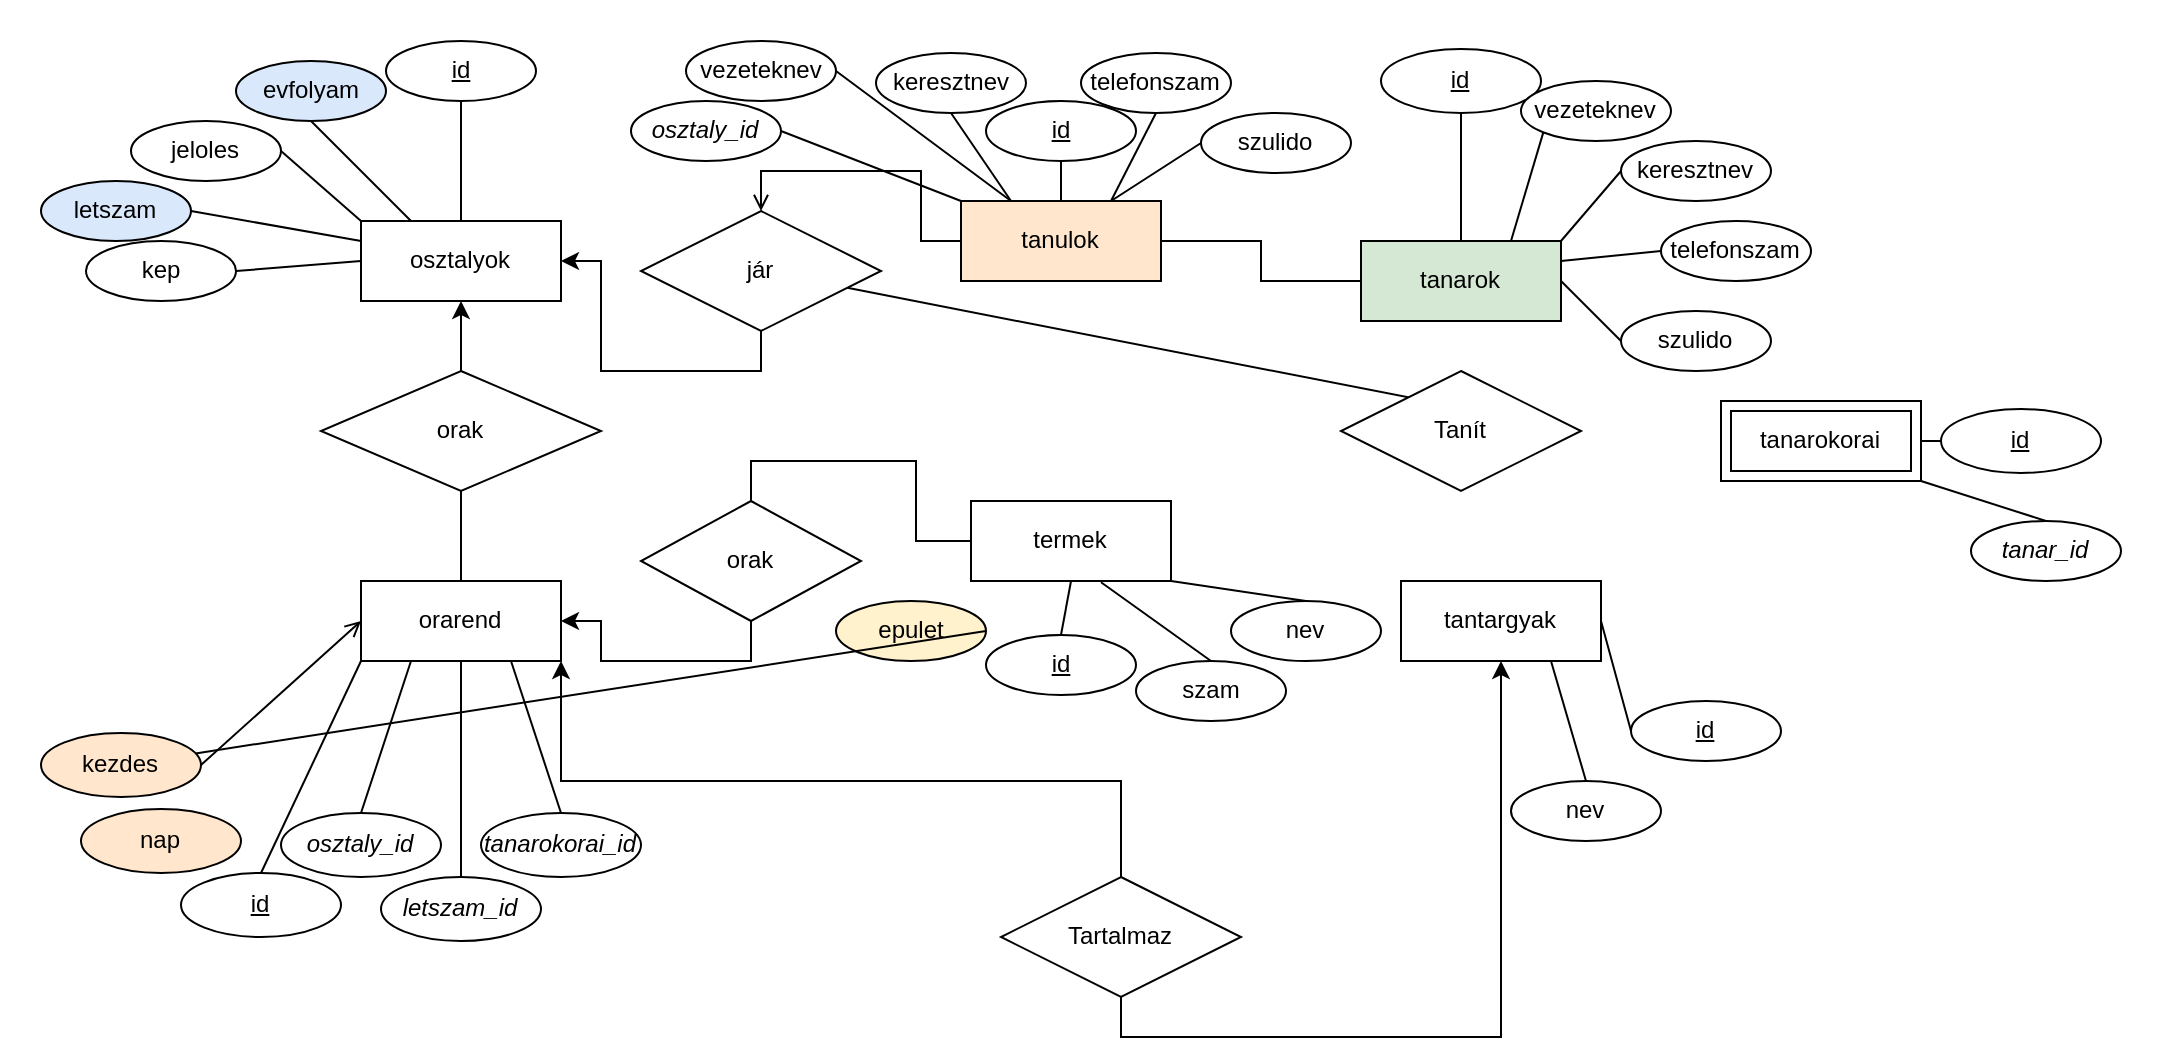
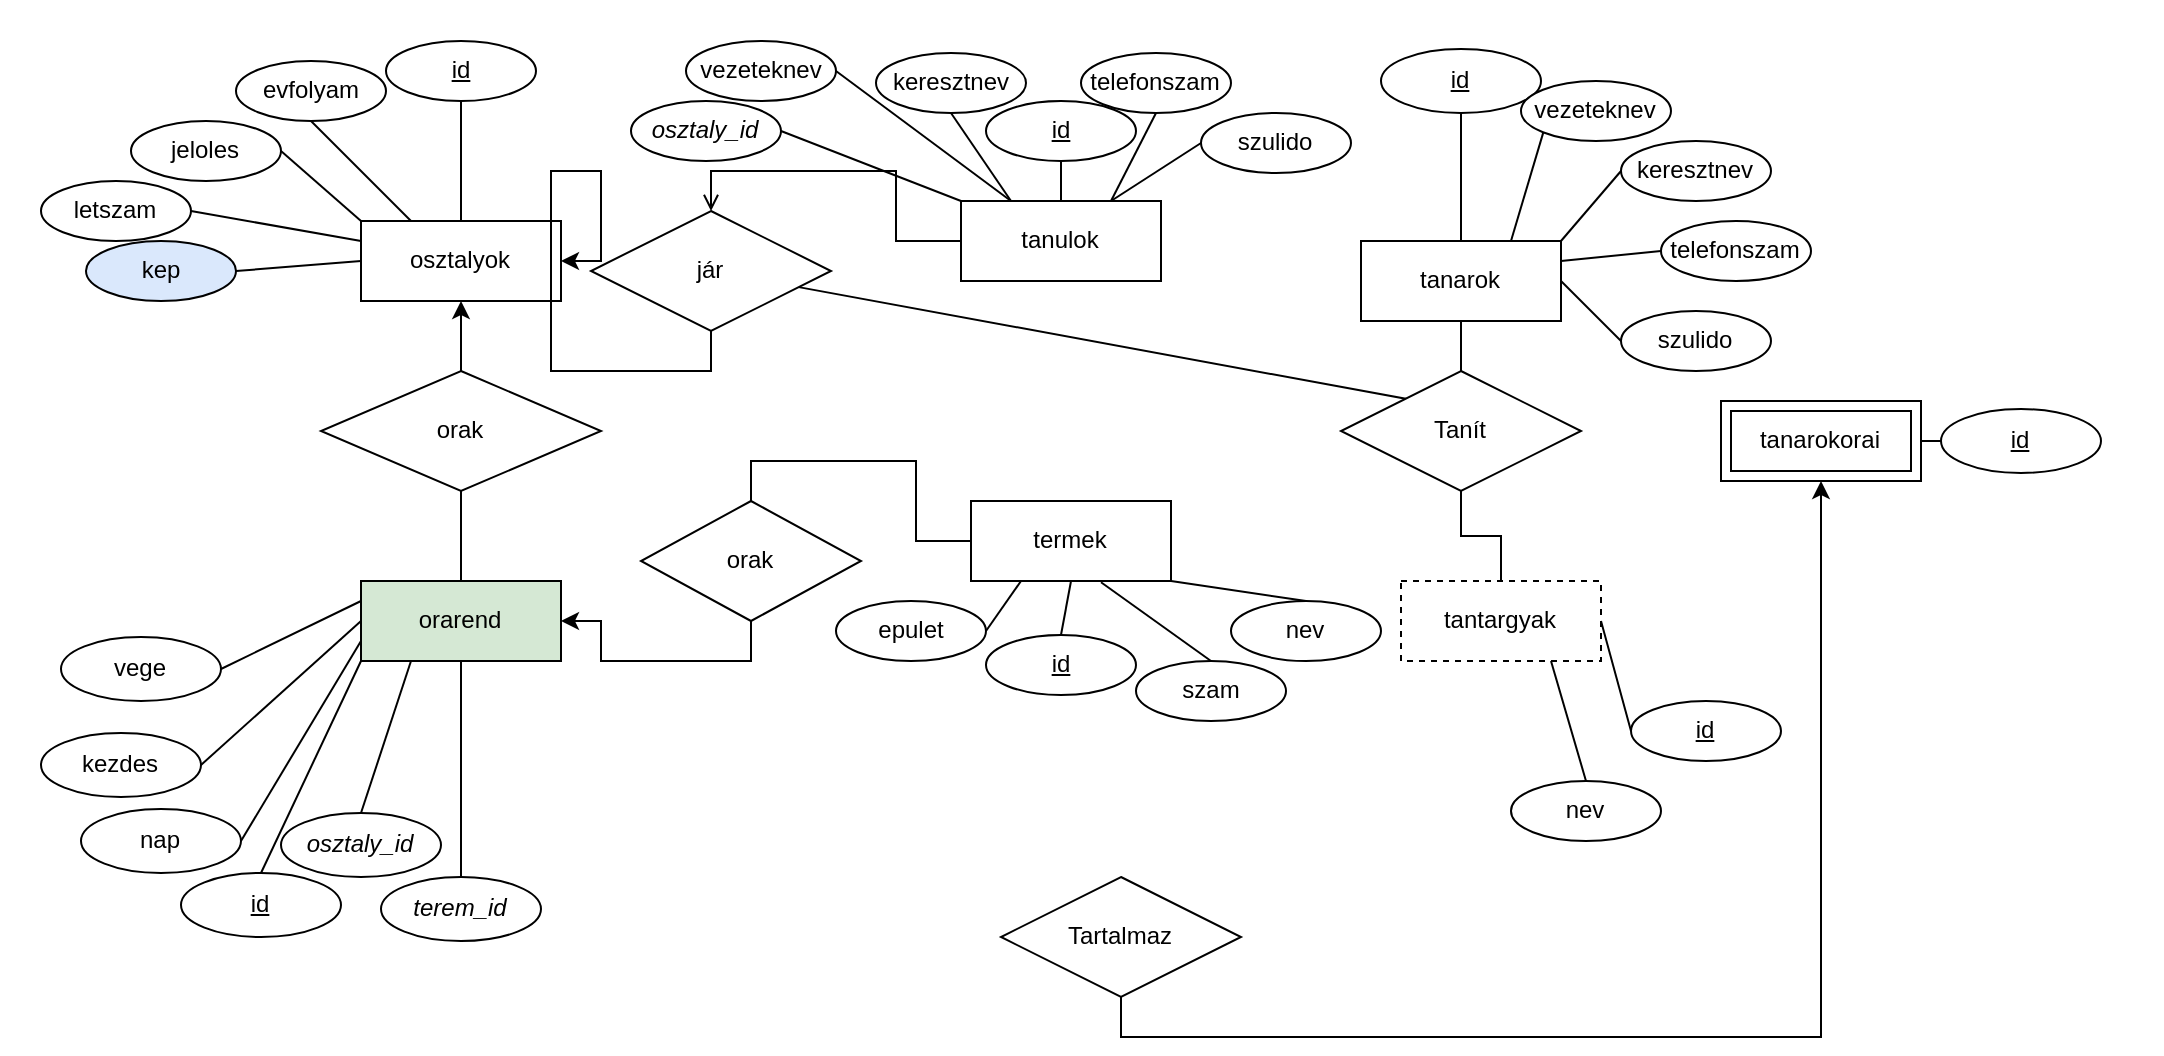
node "evfolyam": fillcolor #dae8fc -> #ffffff
node "letszam": fillcolor #dae8fc -> #ffffff
node "tanulok": fillcolor #ffe6cc -> #ffffff
edge "tanulok" -- "tanarok": now "Tanít" -- "tanarok"
node "kep": fillcolor #ffffff -> #dae8fc
node "jár": moved (761, 271) -> (711, 271)
node "tanarok": fillcolor #d5e8d4 -> #ffffff
edge "tanarokorai" -- "tanar_id": removed
edge "Tanít" -- "tantargyak": added
node "tanar_id": removed
node "orarend": fillcolor #ffffff -> #d5e8d4
node "tantargyak": style solid -> dashed
edge "kezdes" -> "orarend": arrowhead open -> none
node "epulet": fillcolor #fff2cc -> #ffffff
edge "orarend" -- "vege": added
edge "epulet" -- "kezdes": now "epulet" -- "termek"
node "vege": added
edge "orarend" -- "tanarokorai_id": removed
node "kezdes": fillcolor #ffe6cc -> #ffffff
edge "Tartalmaz" -> "orarend": removed
edge "orarend" -- "nap": added
node "nap": fillcolor #ffe6cc -> #ffffff
node "tanarokorai_id": removed
edge "Tartalmaz" -> "tantargyak": now "Tartalmaz" -> "tanarokorai"
node "letszam_id": label "letszam_id" -> "terem_id"
